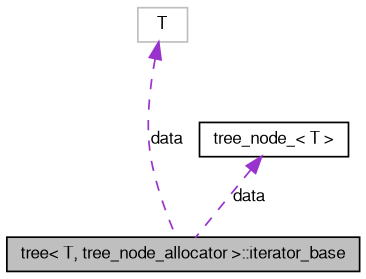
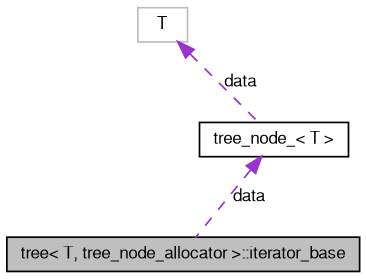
edge "tree< T, tree_node_allocator >::iterator_base" -> "T": now "tree_node_< T >" -> "T"
